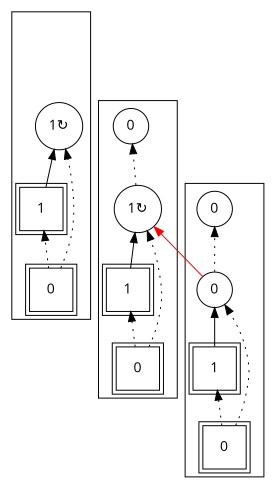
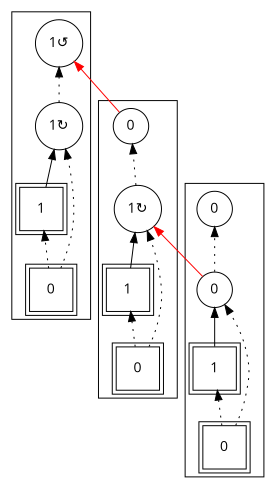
node "1↺": added
